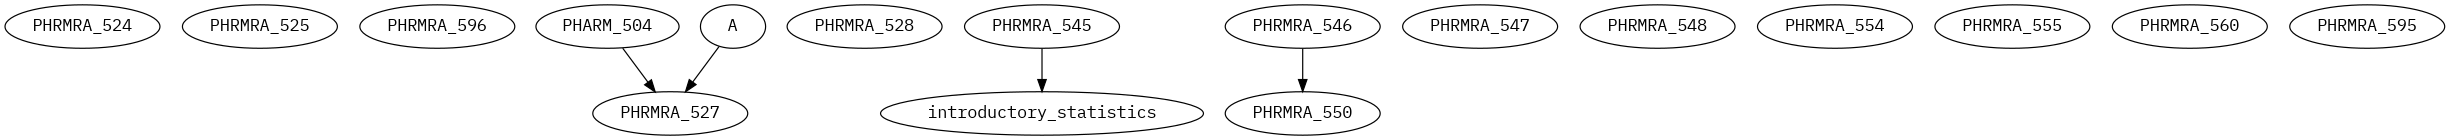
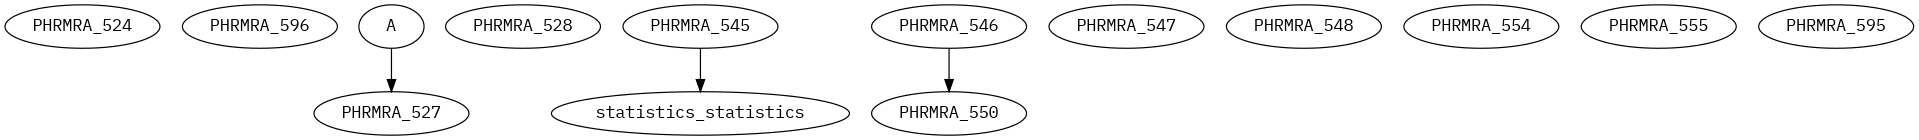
node "PHRMRA_525": removed
node "PHARM_504": removed
node "PHRMRA_560": removed
node "introductory_statistics": label "introductory_statistics" -> "statistics_statistics"
